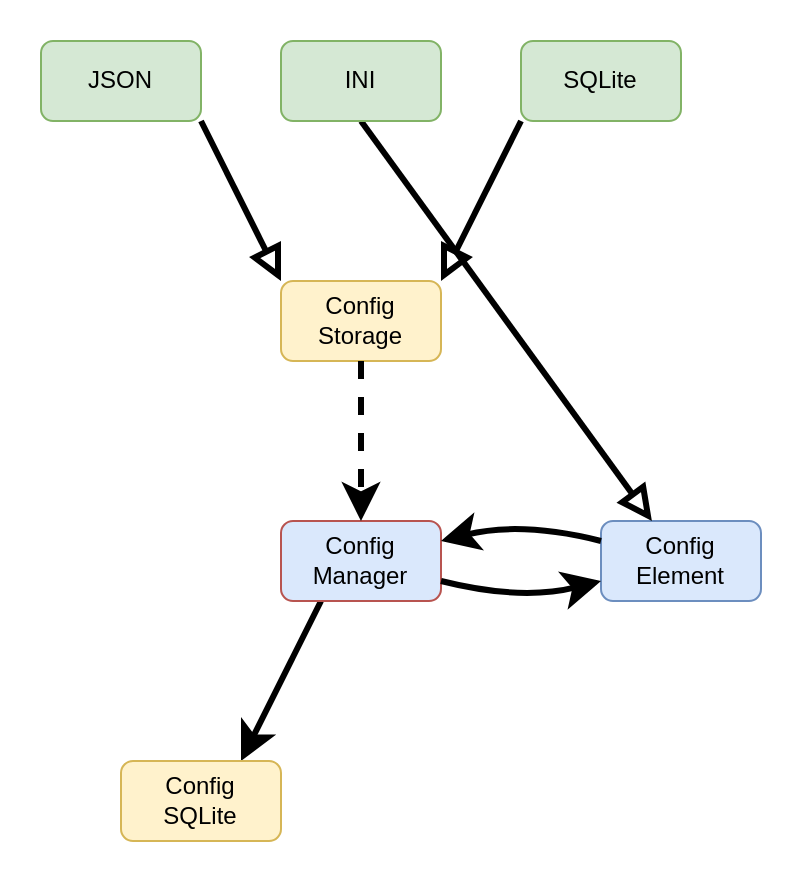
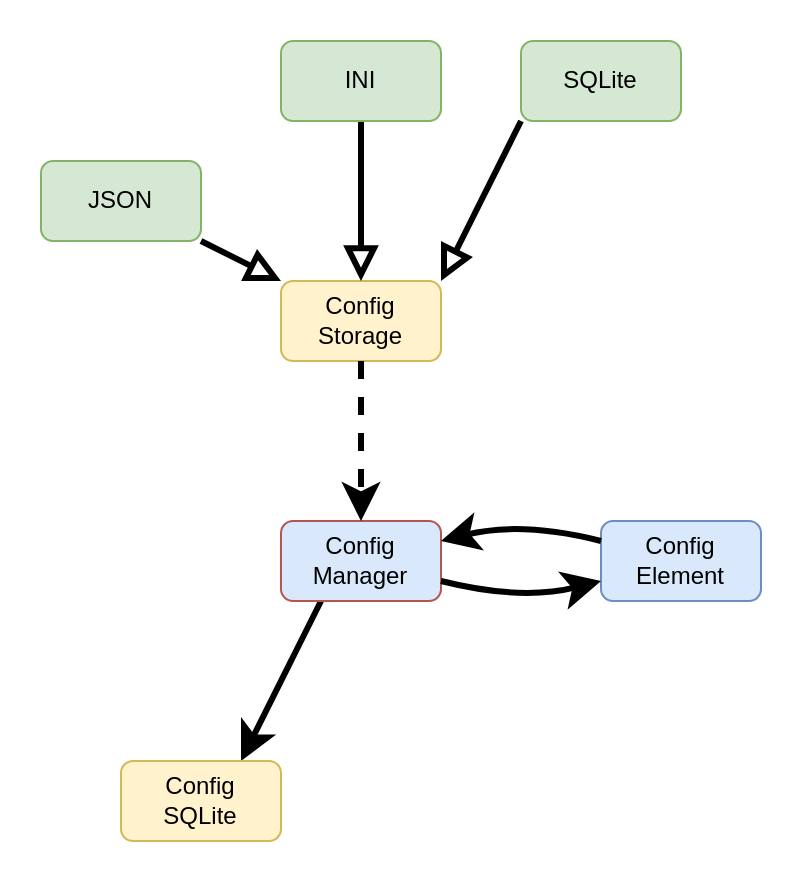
node "JSON": moved (121, 81) -> (121, 201)
edge "INI" -> "Config Element": now "INI" -> "Config Storage"
